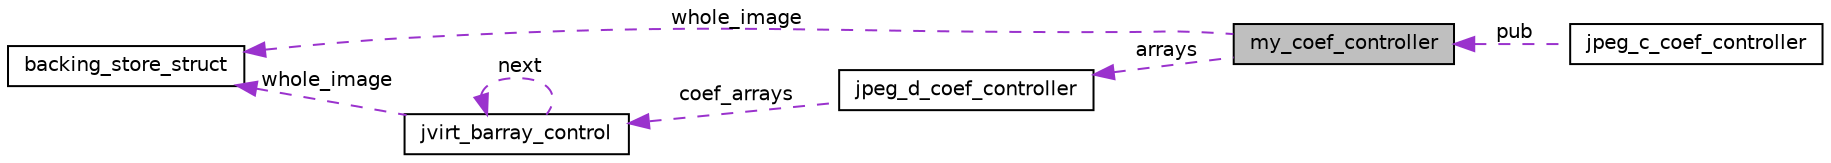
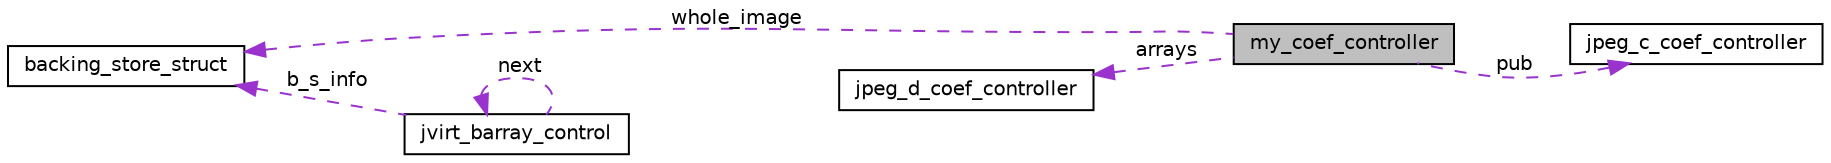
edge "jpeg_c_coef_controller" -> "my_coef_controller": reversed
edge "jvirt_barray_control" -> "backing_store_struct": label " whole_image" -> " b_s_info"
edge "jpeg_d_coef_controller" -> "jvirt_barray_control": removed, label "coef_arrays"
